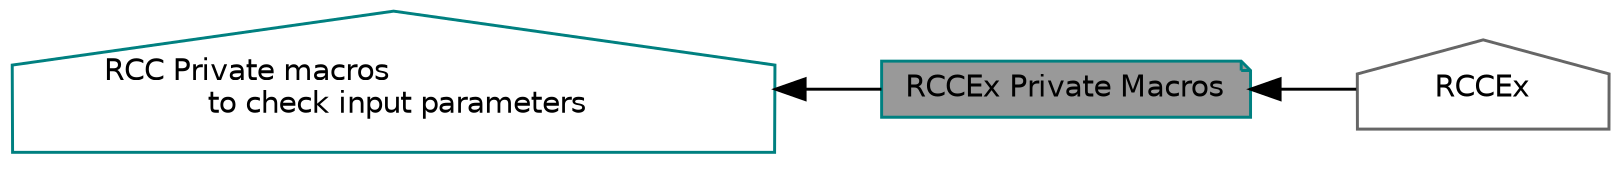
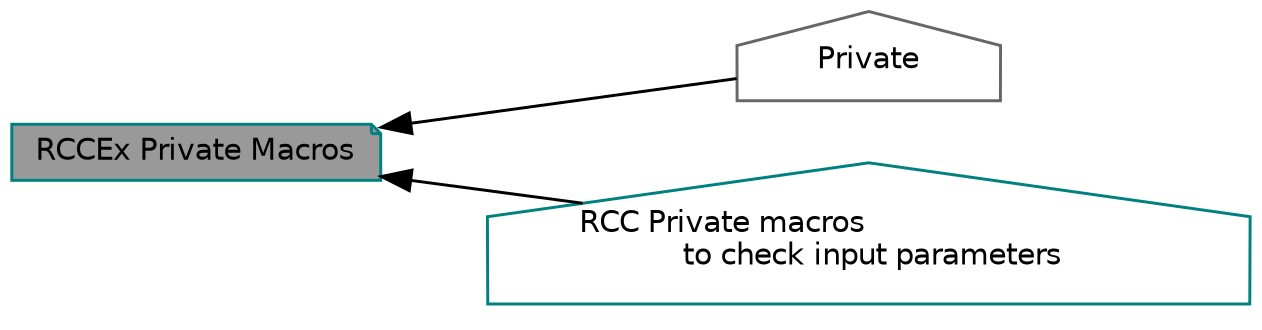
edge "RCCEx Private Macros" -> "RCC Private macros to check input parameters": reversed
node "RCCEx": label "RCCEx" -> "Private"
